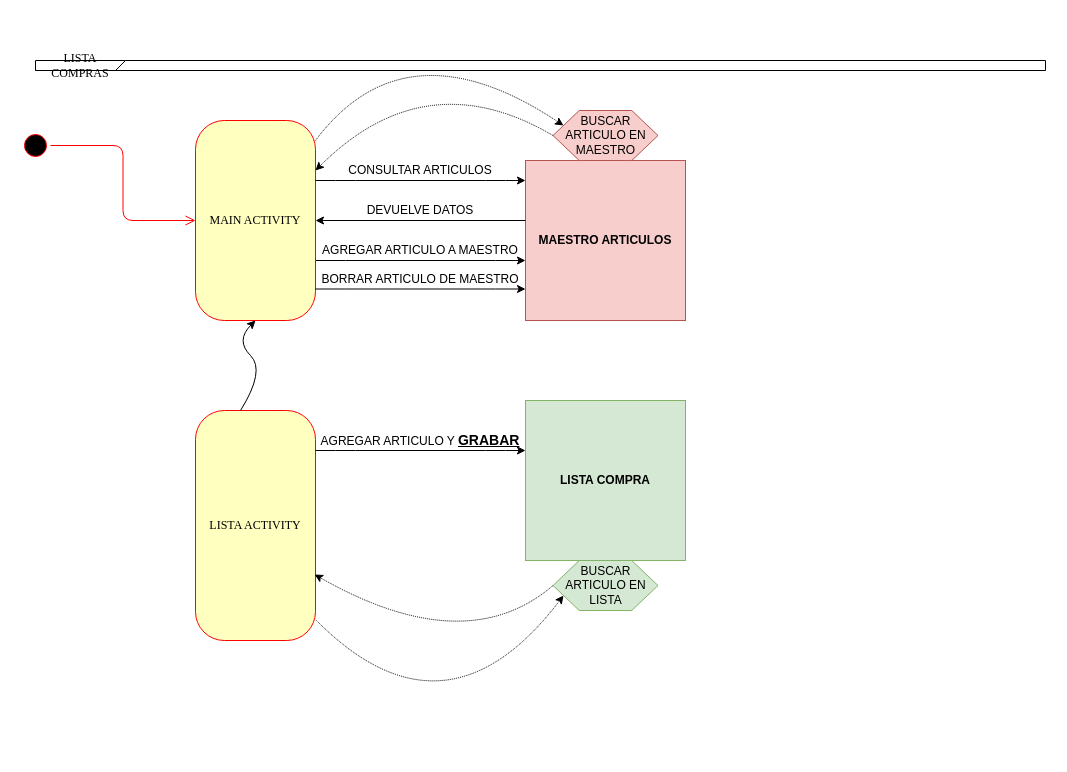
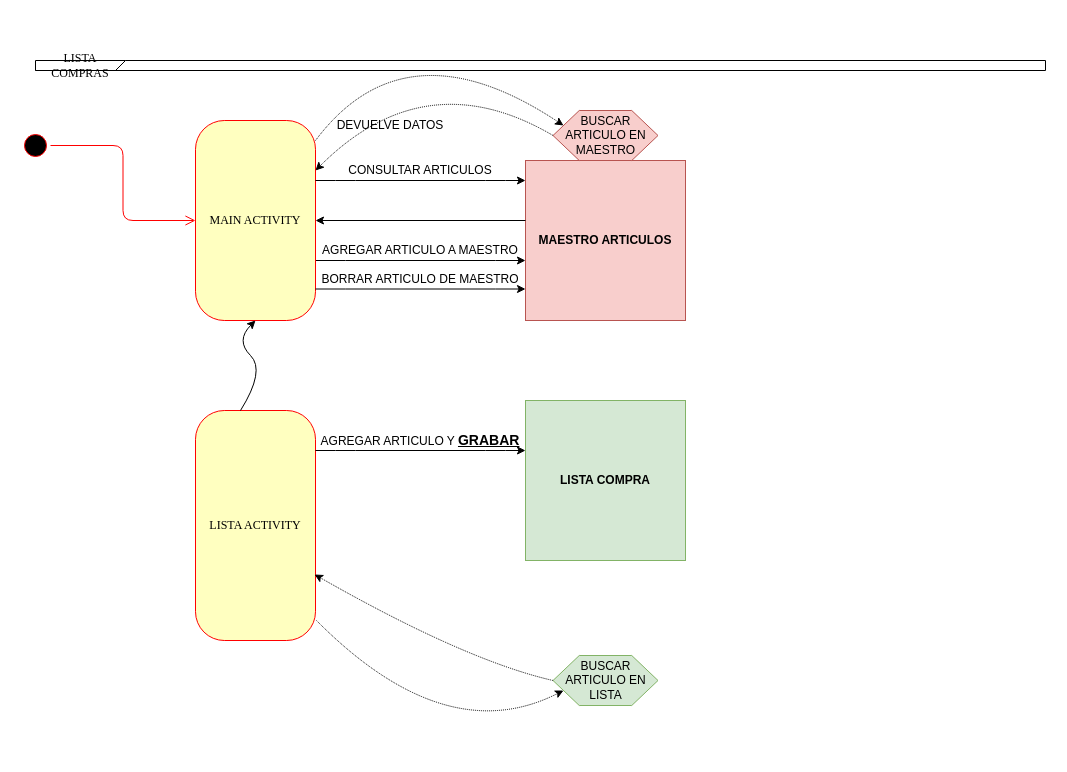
node "DEVUELVE DATOS": moved (421, 211) -> (391, 126)
node "BUSCAR ARTICULO EN LISTA": moved (606, 586) -> (606, 681)
